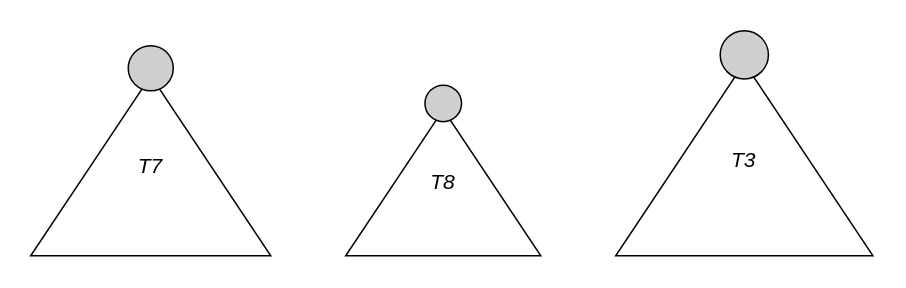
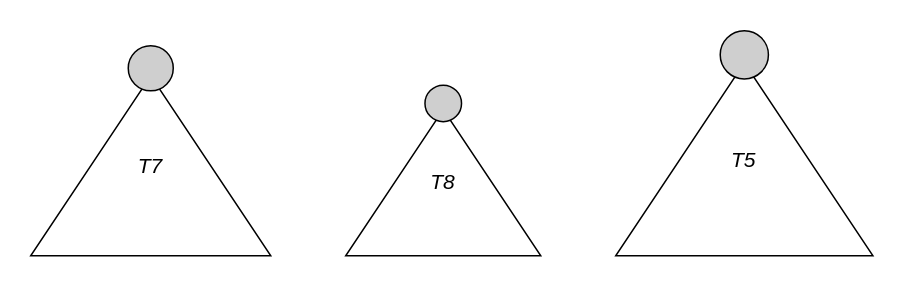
node "T3": label "T3" -> "T5"
